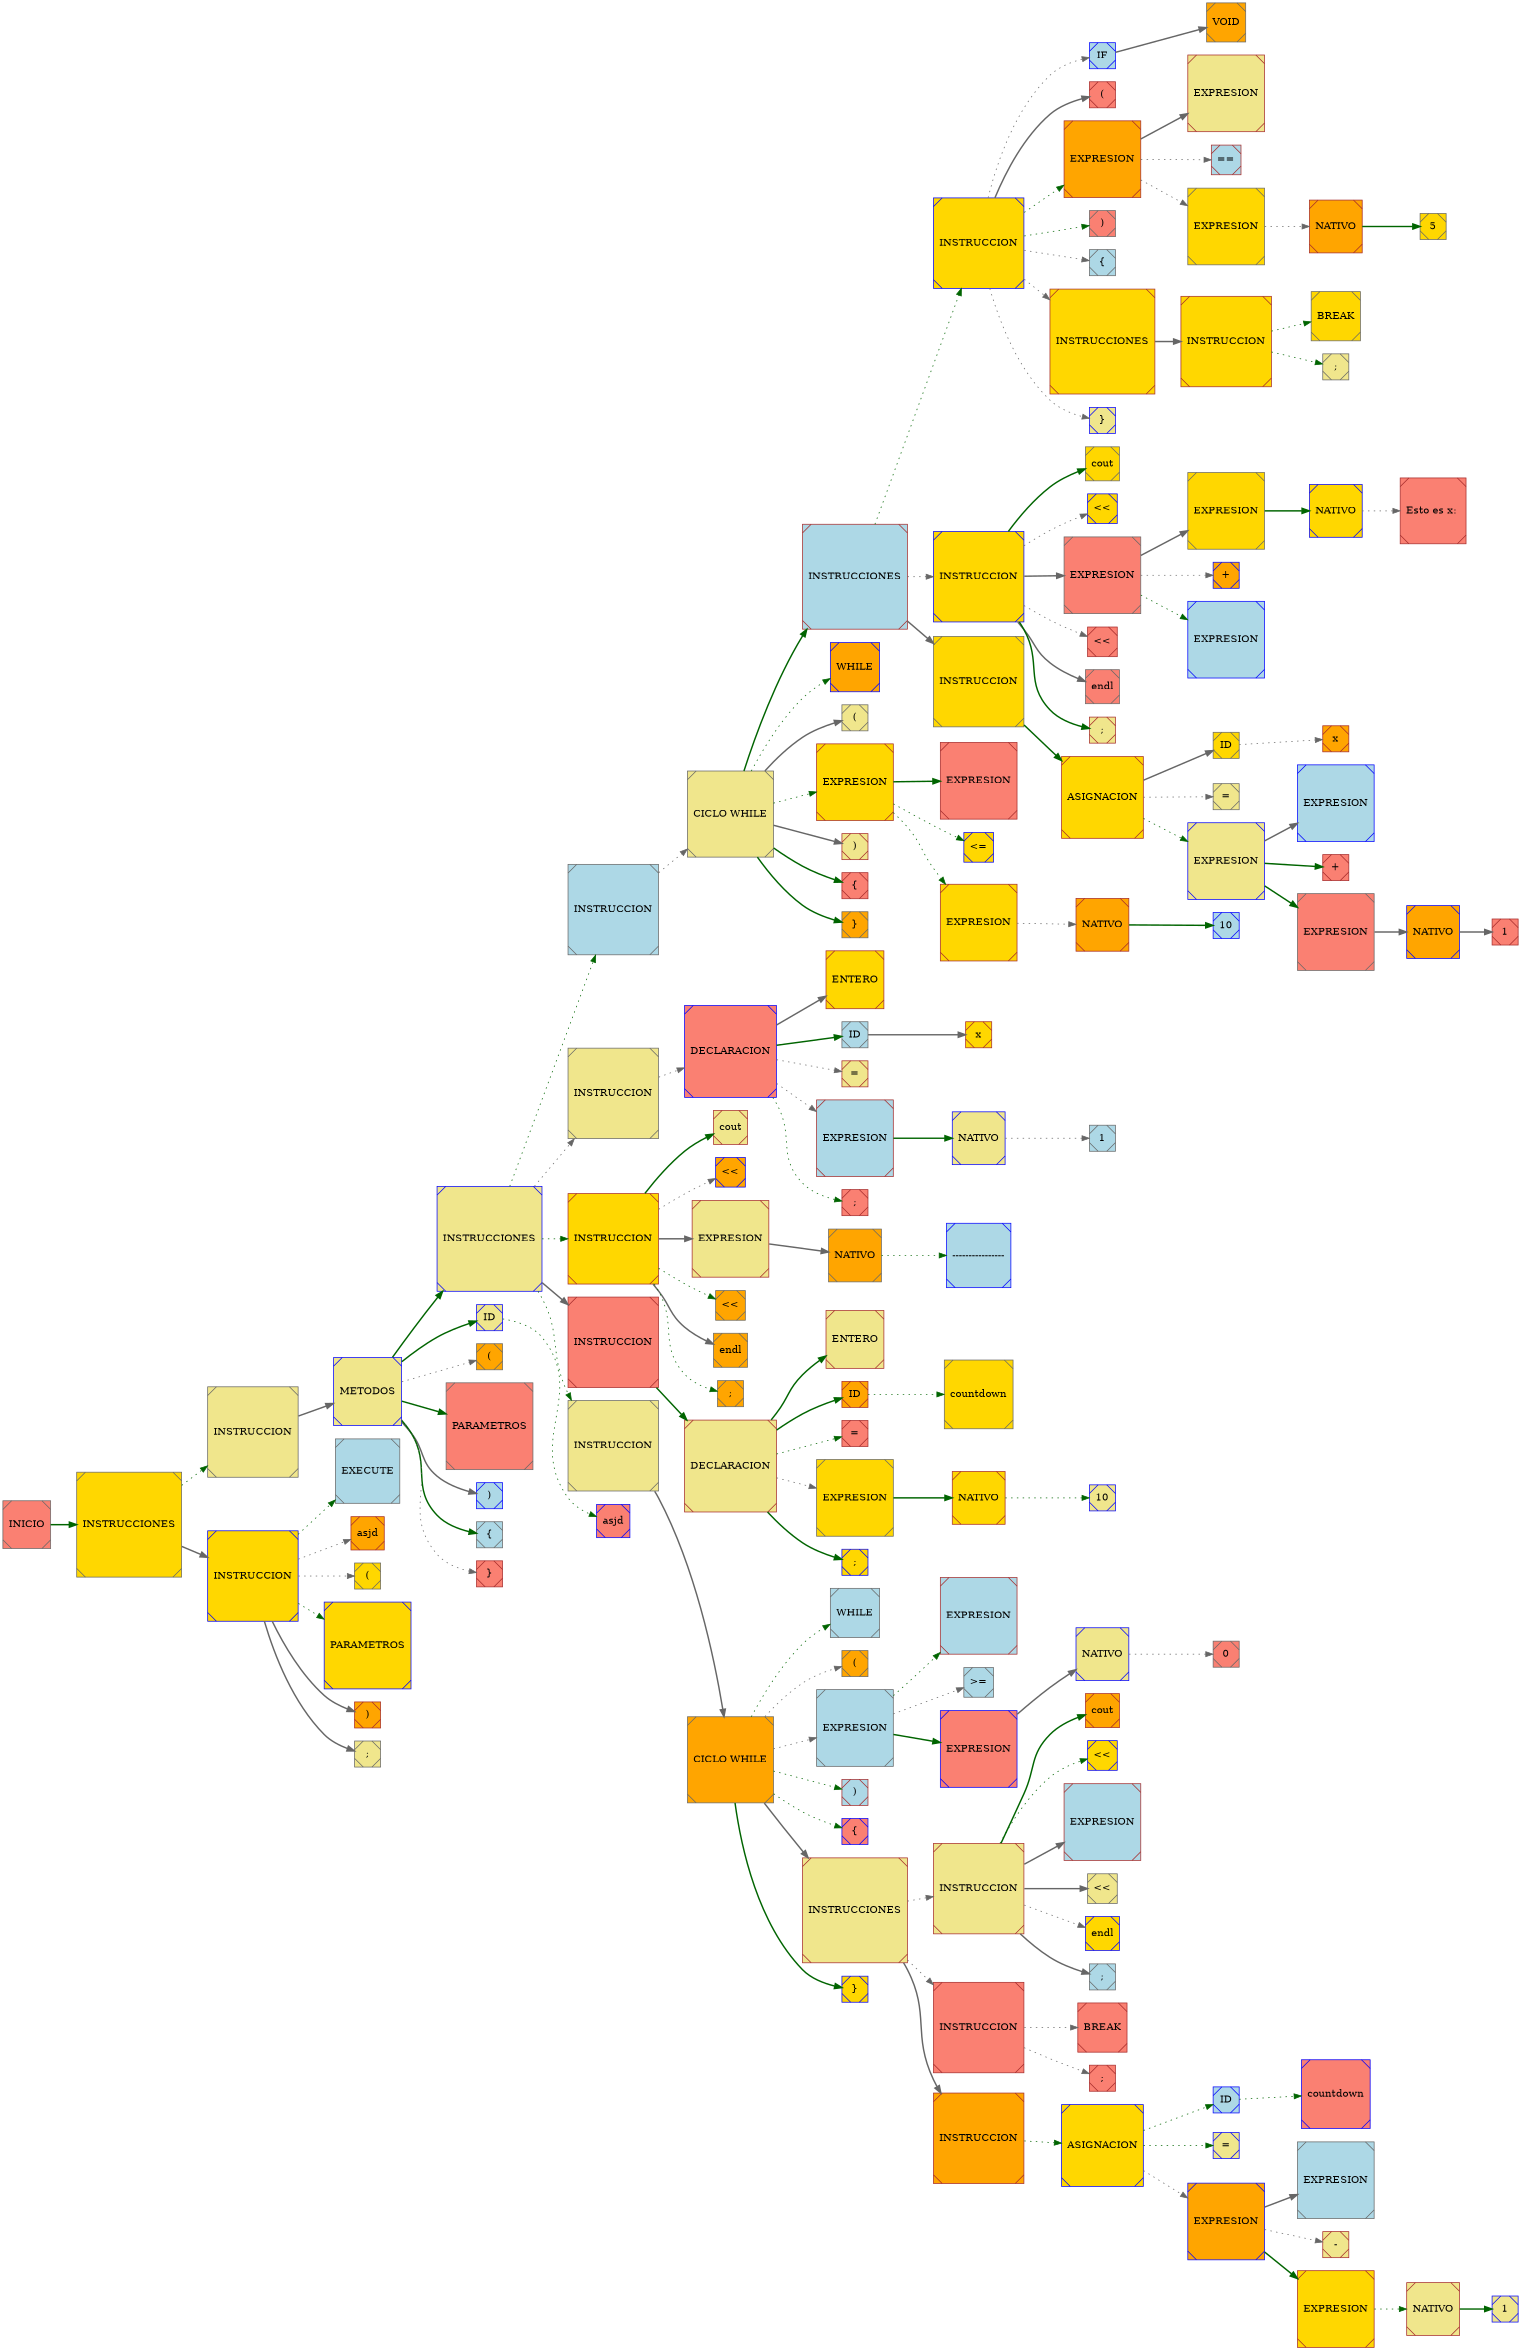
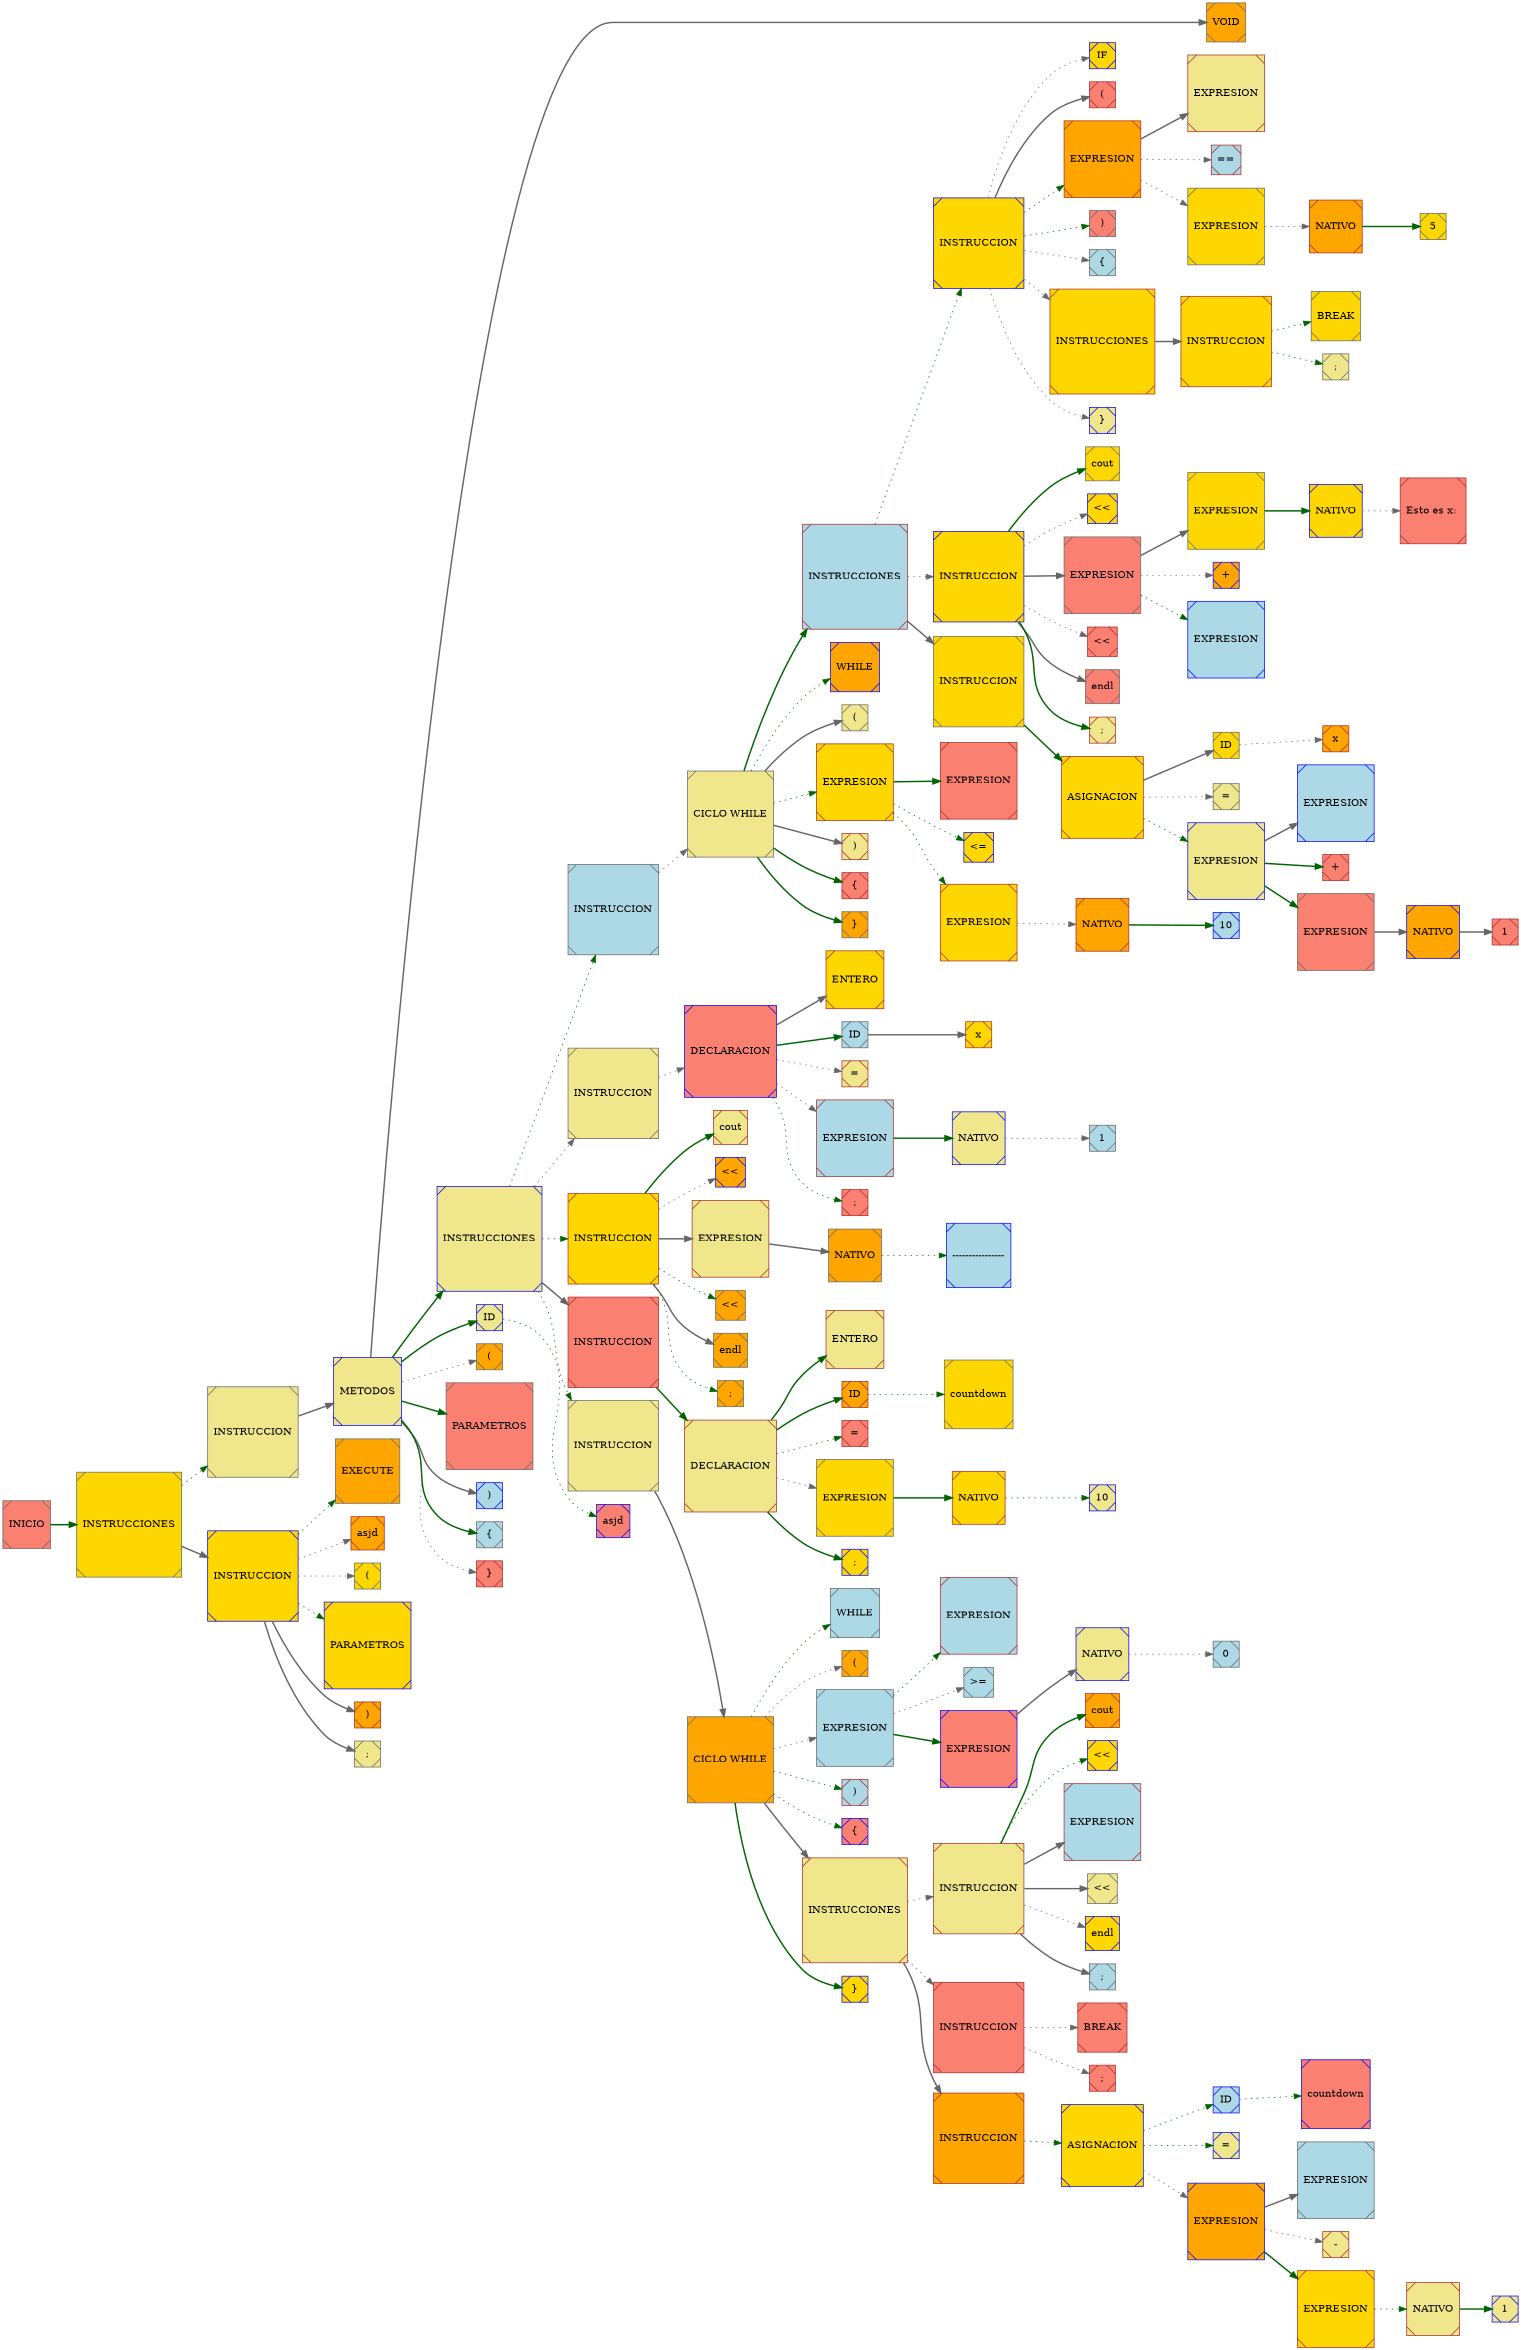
edge "IF" -> "VOID": now "METODOS" -> "VOID"
node "IF": fillcolor lightblue -> gold
node "EXECUTE": fillcolor lightblue -> orange
node "0": fillcolor salmon -> lightblue
